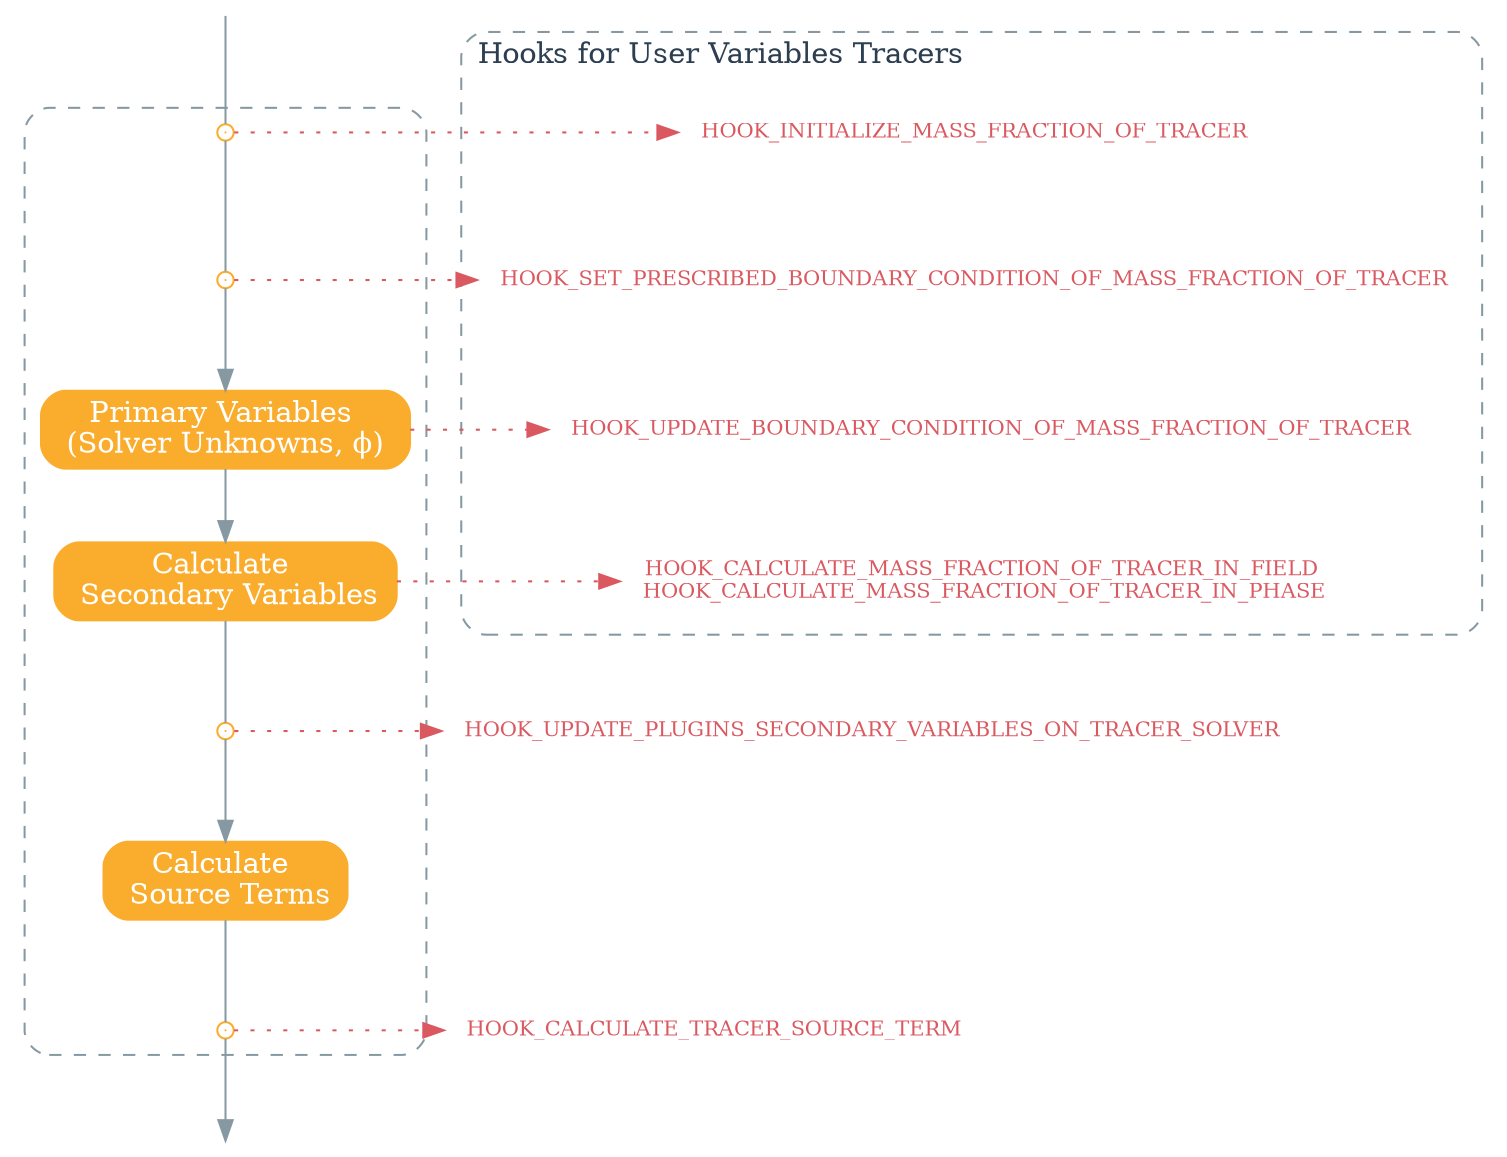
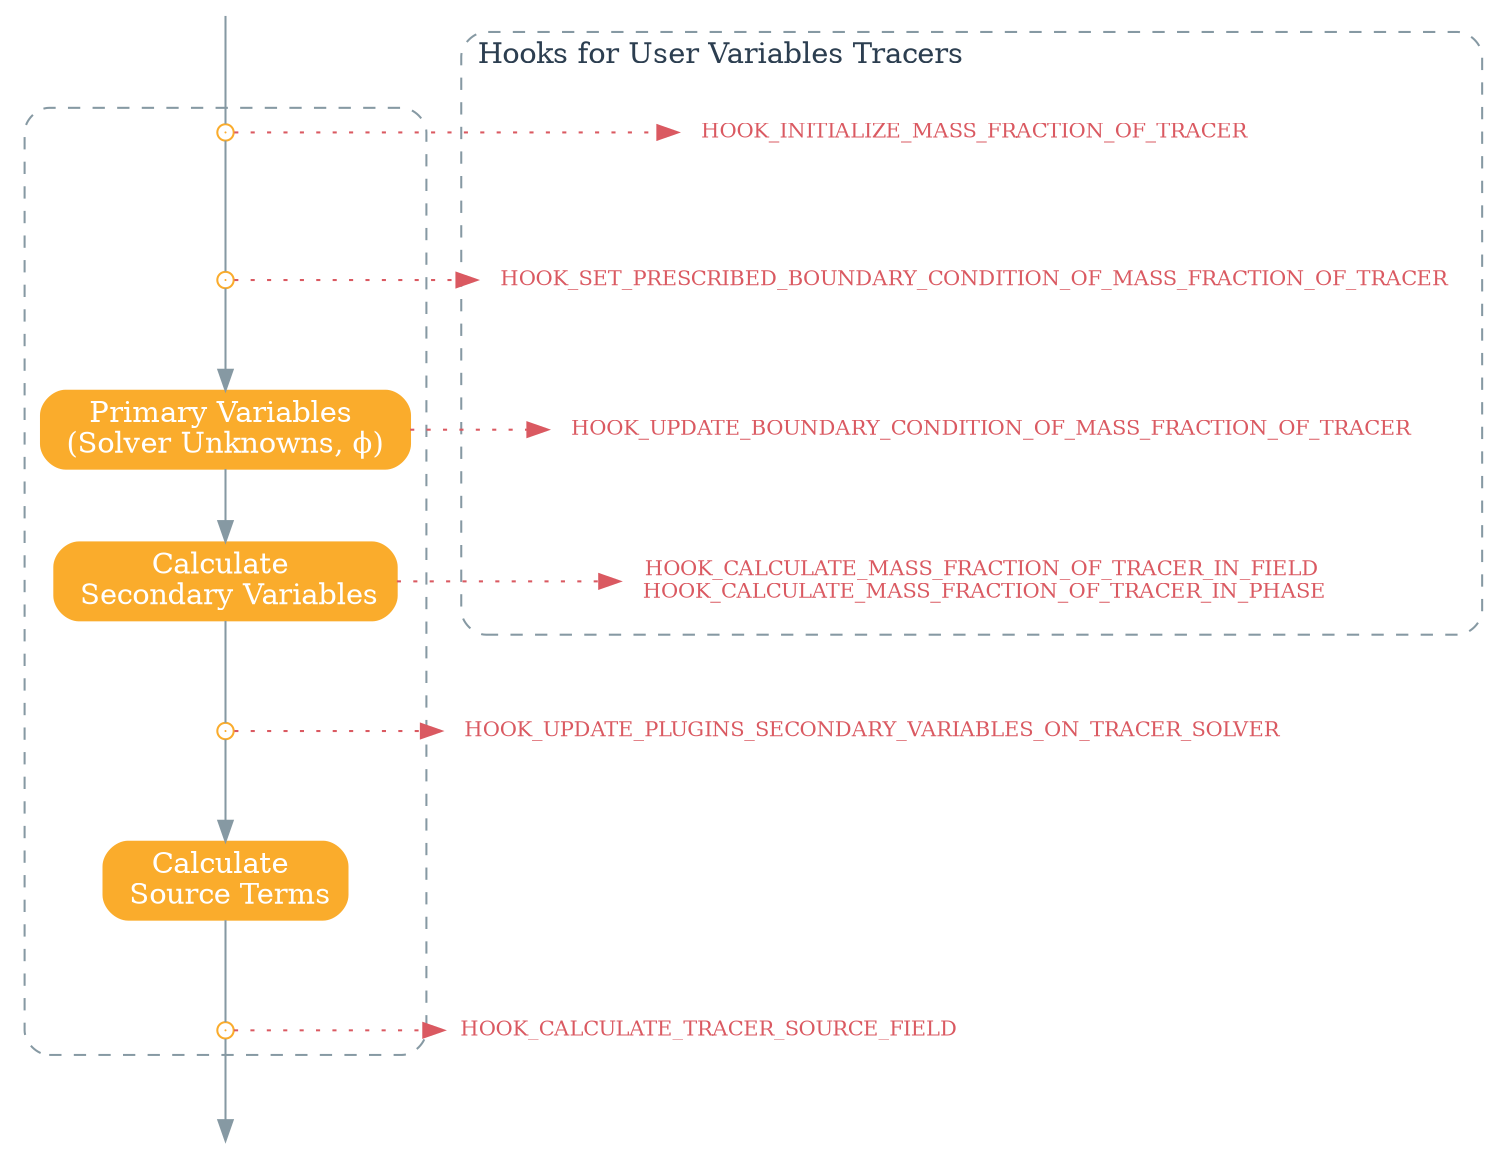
node "HOOK_CALCULATE_TRACER_SOURCE_TERM": label "HOOK_CALCULATE_TRACER_SOURCE_TERM" -> "HOOK_CALCULATE_TRACER_SOURCE_FIELD"
